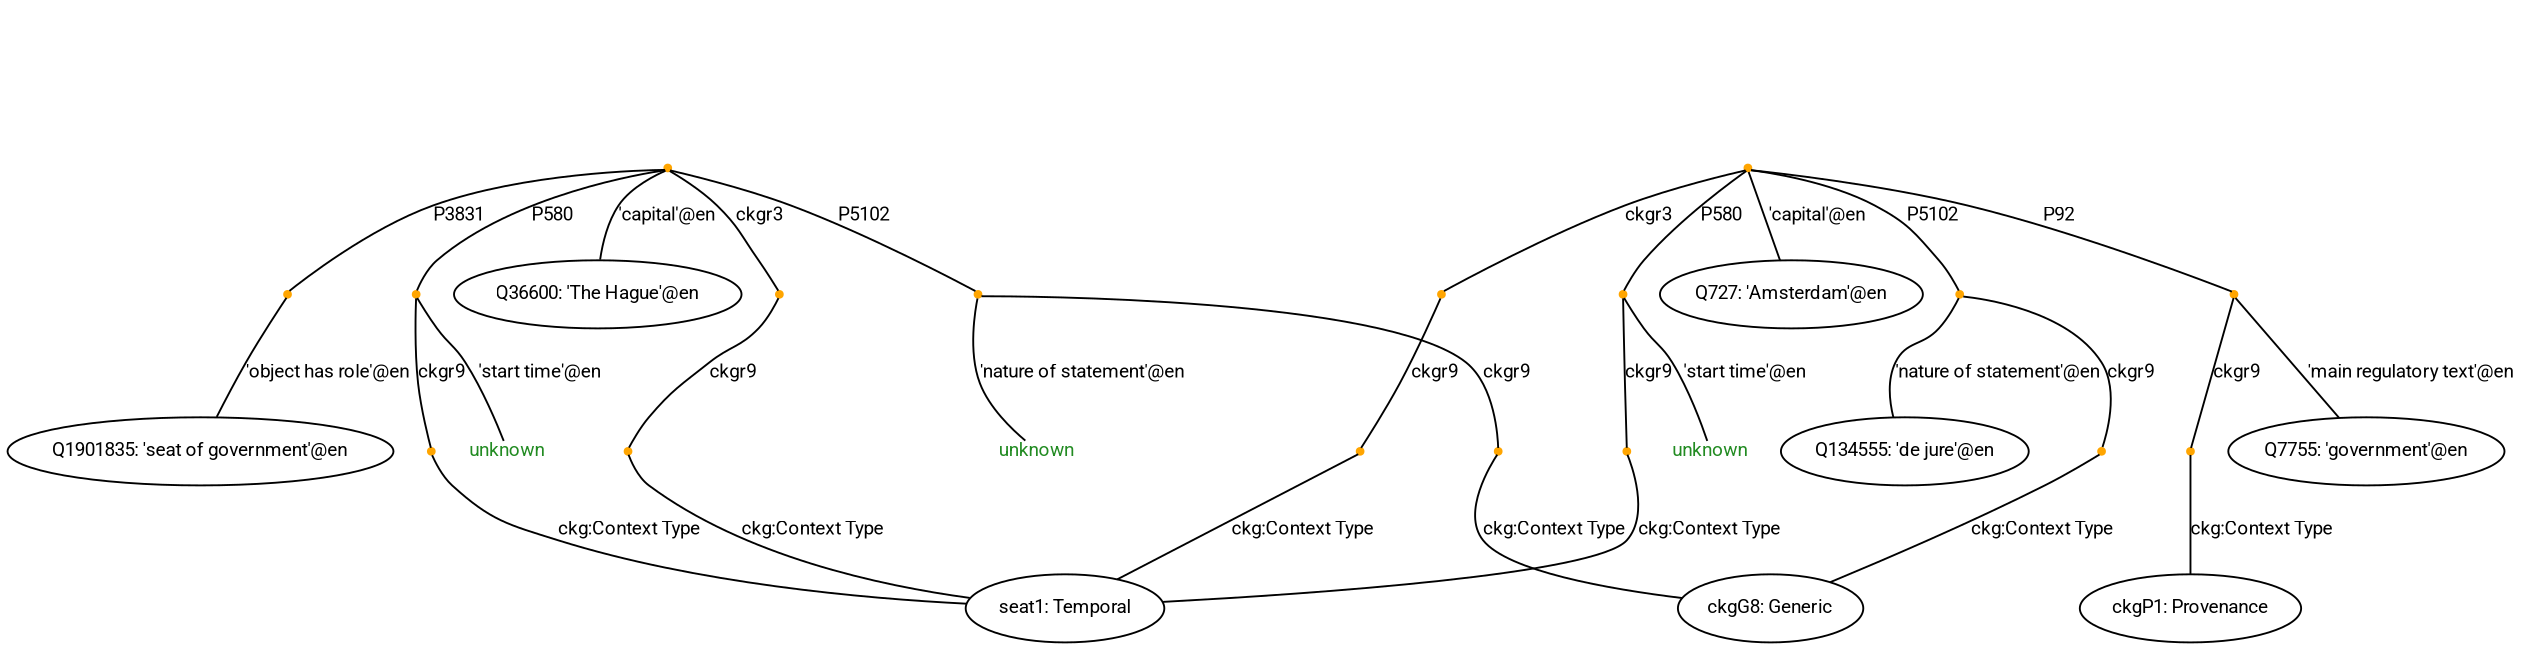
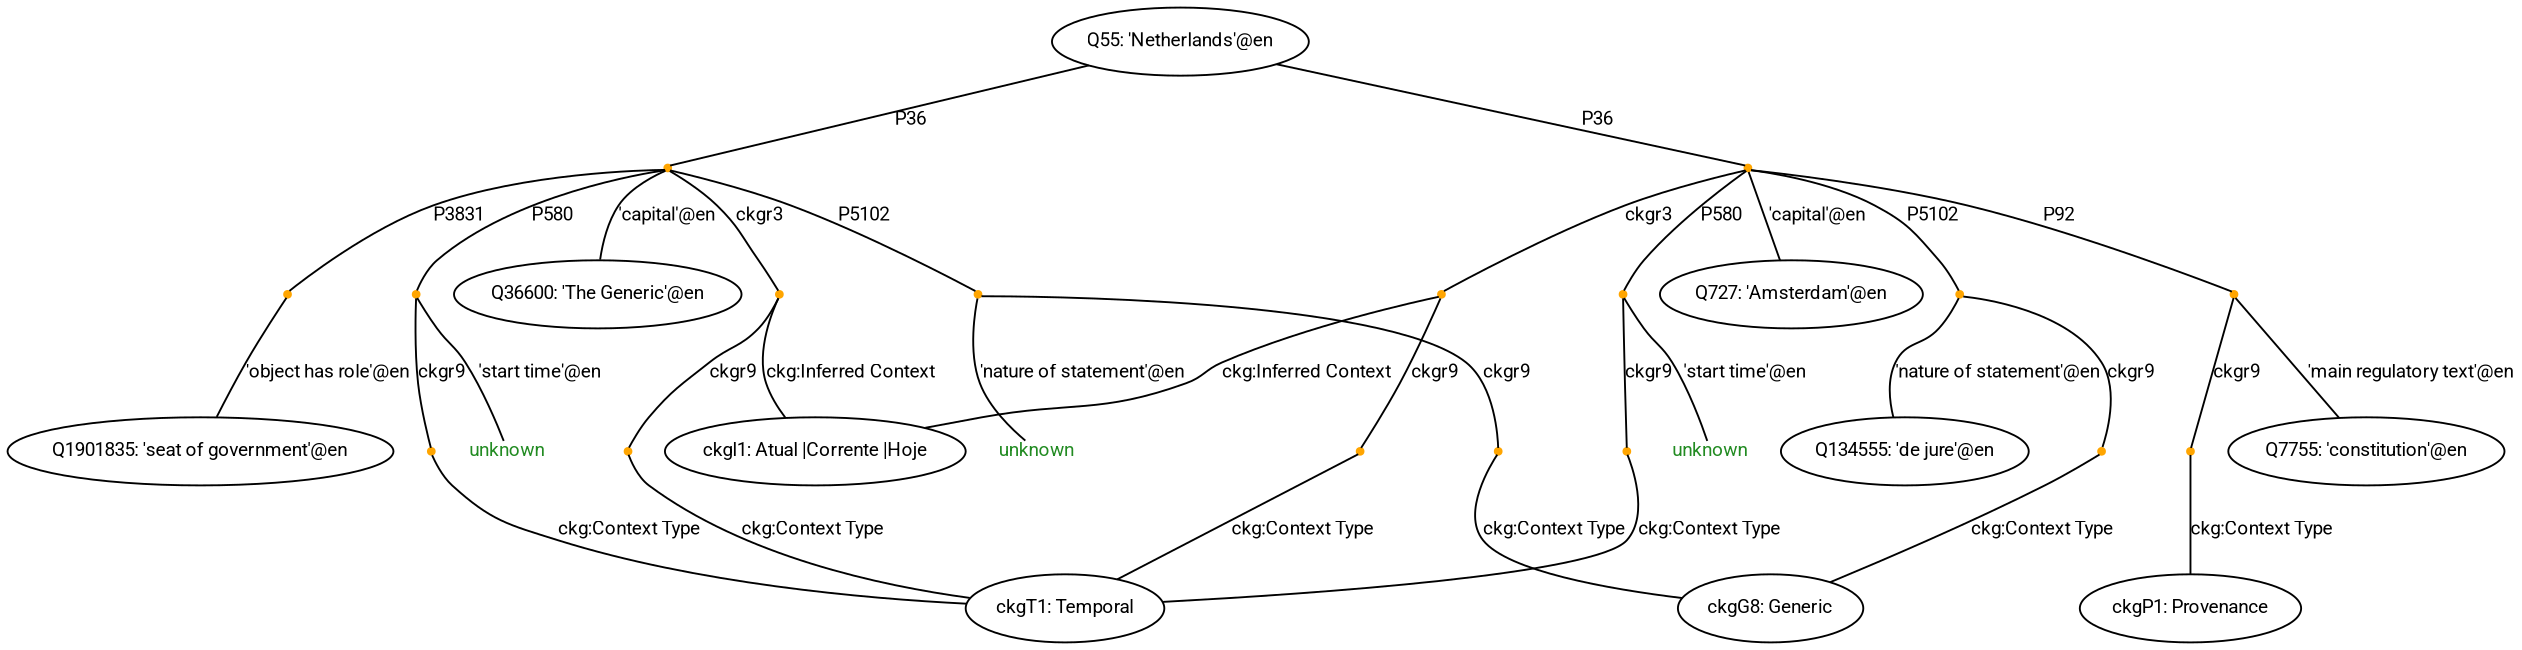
node "Q55: 'Netherlands'@en": added
node "Q36600: 'The Hague'@en": label "Q36600: 'The Hague'@en" -> "Q36600: 'The Generic'@en"
node "ckgl1: Atual |Corrente |Hoje": added
node "Q7755: 'government'@en": label "Q7755: 'government'@en" -> "Q7755: 'constitution'@en"
node "seat1: Temporal": label "seat1: Temporal" -> "ckgT1: Temporal"
